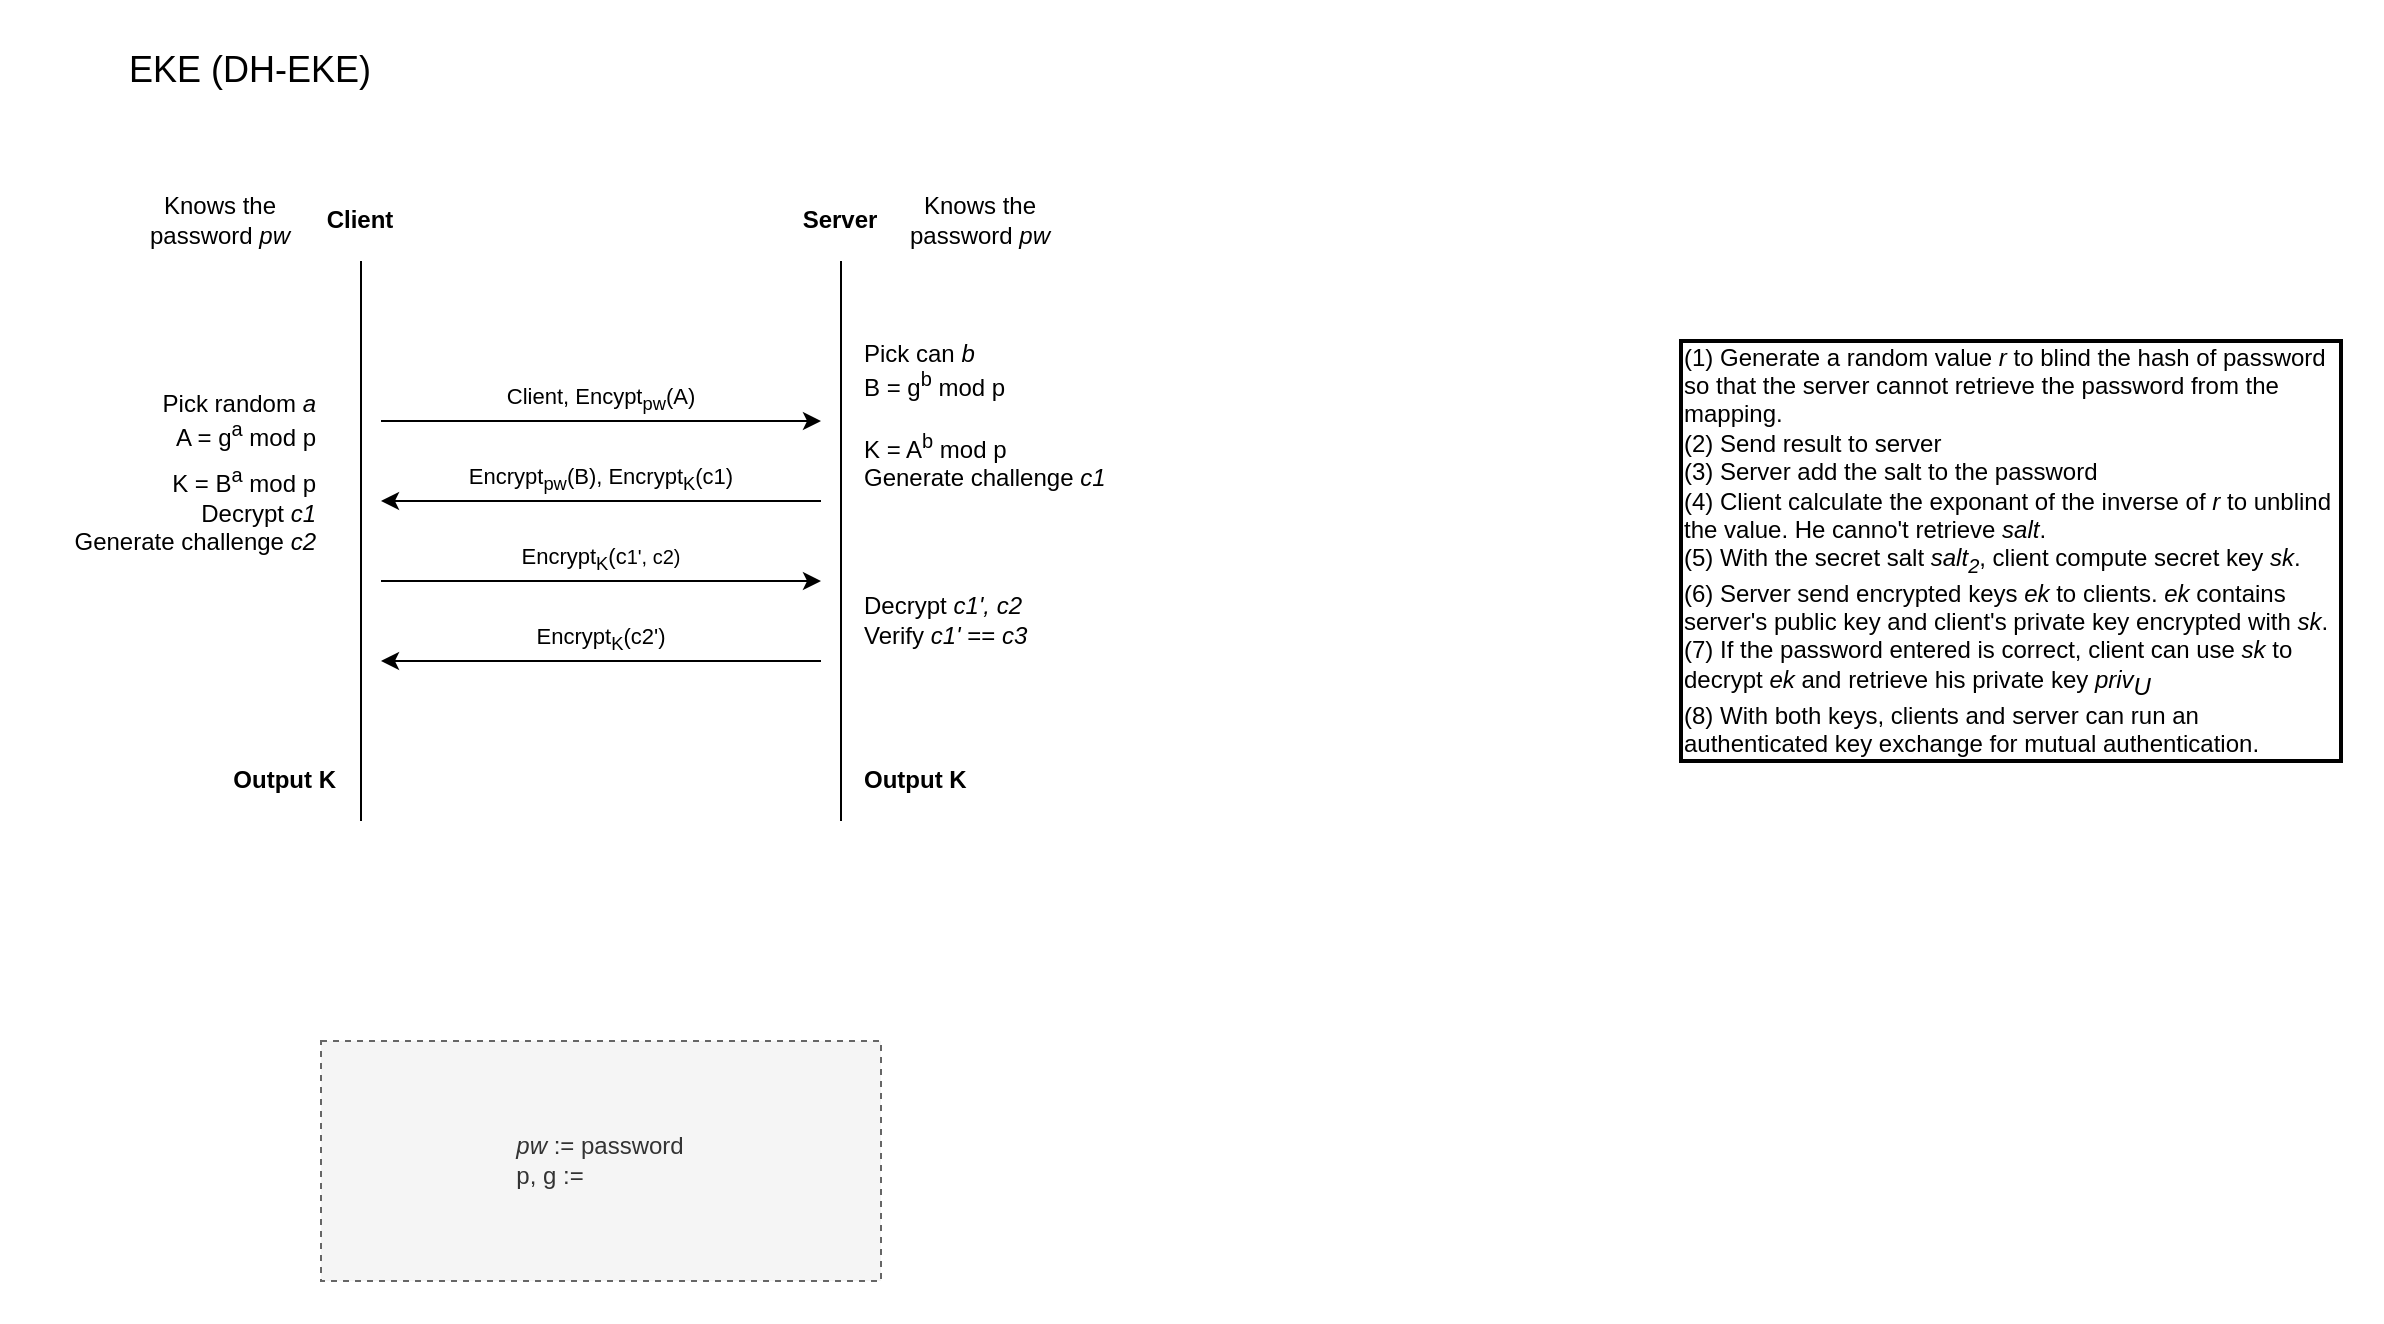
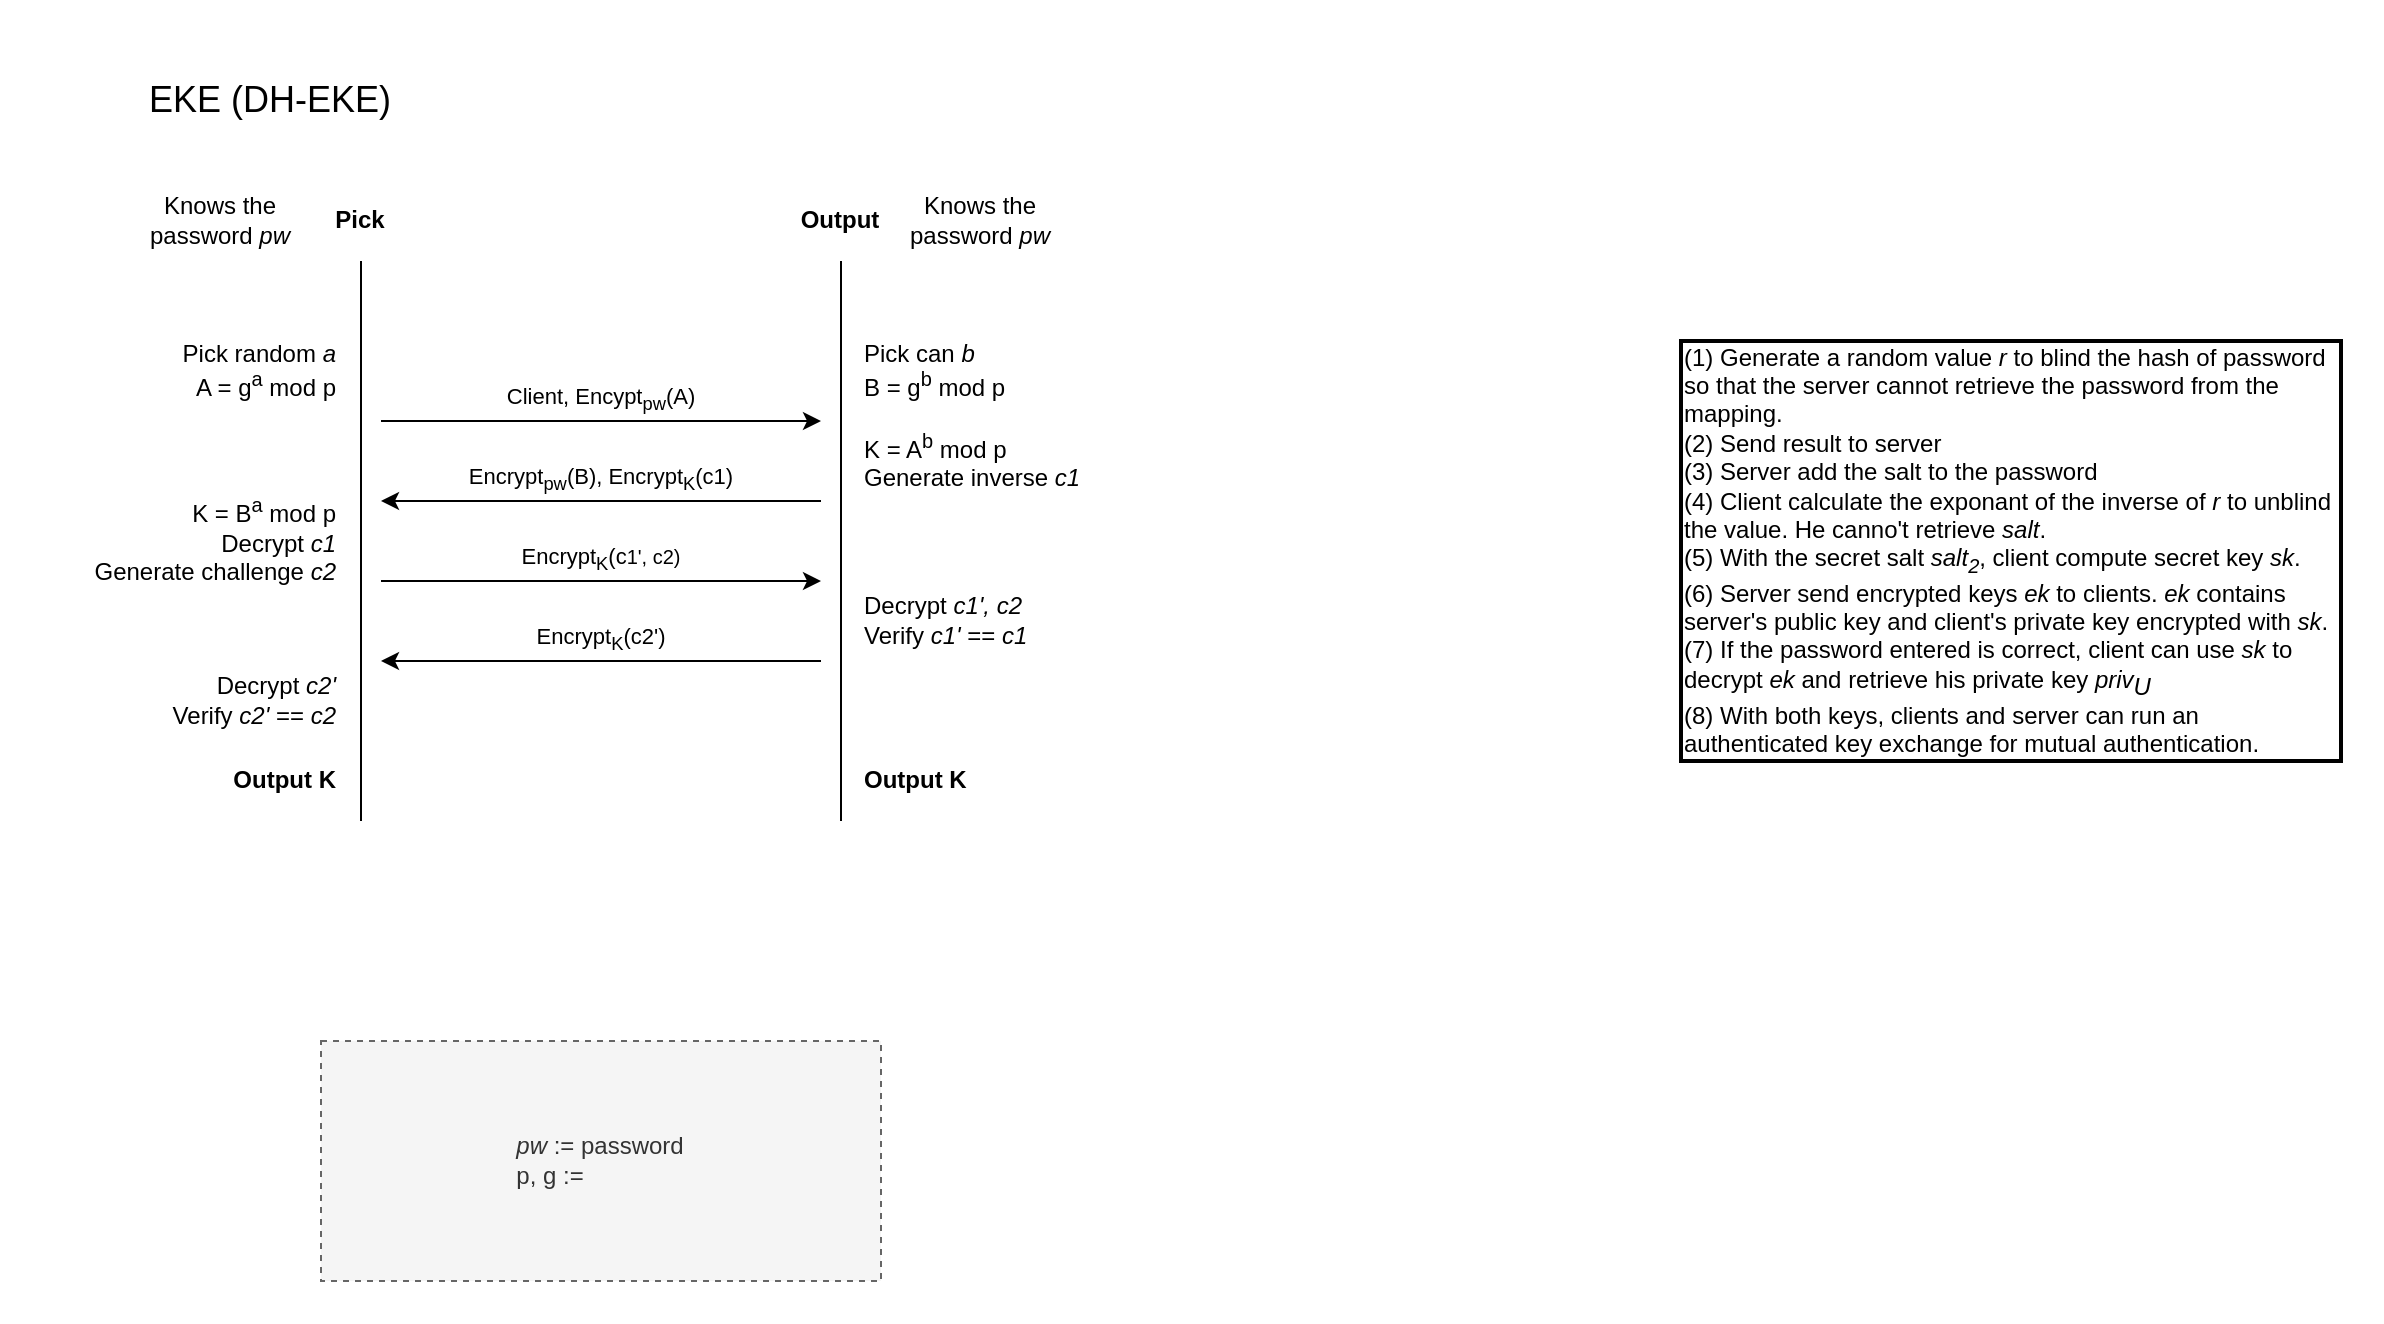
node "EKE (DH-EKE)": moved (251, 71) -> (271, 101)
node "Client": label "Client" -> "Pick"
node "Server": label "Server" -> "Output"
node "Pick random a A = ga mod p": moved (241, 421) -> (261, 371)
node "K = Ab mod p Generate challenge c1": label "K = Ab mod p Generate challenge c1" -> "K = Ab mod p Generate inverse c1"
node "K = Ba mod p Decrypt c1 Generate challenge c2": moved (191, 511) -> (211, 541)
node "Decrypt c1', c2 Verify c1' == c3": label "Decrypt c1', c2 Verify c1' == c3" -> "Decrypt c1', c2 Verify c1' == c1"
node "Decrypt c2' Verify c2' == c2": added
